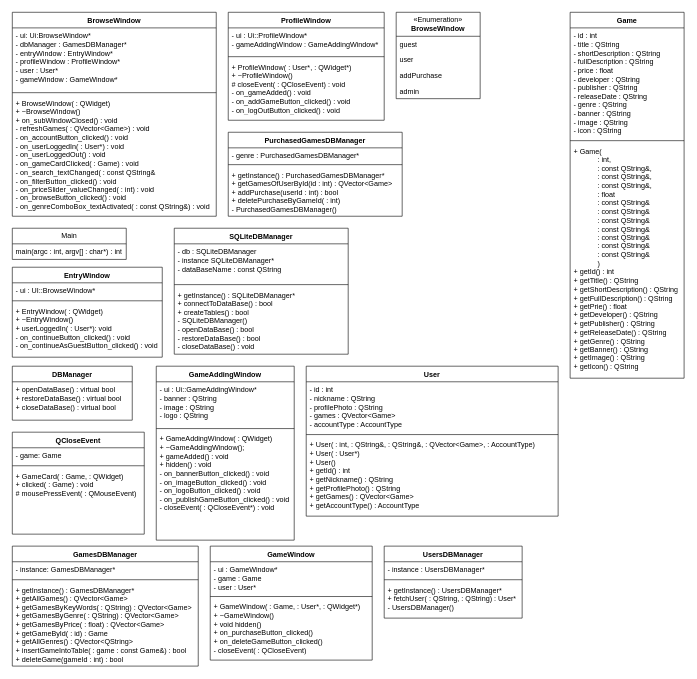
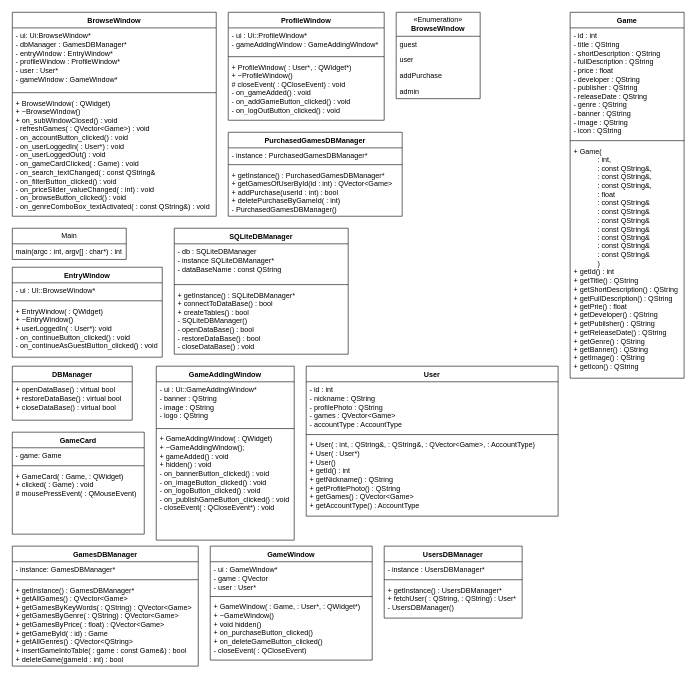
node "- genre : PurchasedGamesDBManager*": label "- genre : PurchasedGamesDBManager*" -> "- instance : PurchasedGamesDBManager*"
node "QCloseEvent": label "QCloseEvent" -> "GameCard"
node "- ui : GameWindow* - game : Game - user : User*": label "- ui : GameWindow* - game : Game - user : User*" -> "- ui : GameWindow* - game : QVector - user : User*"
